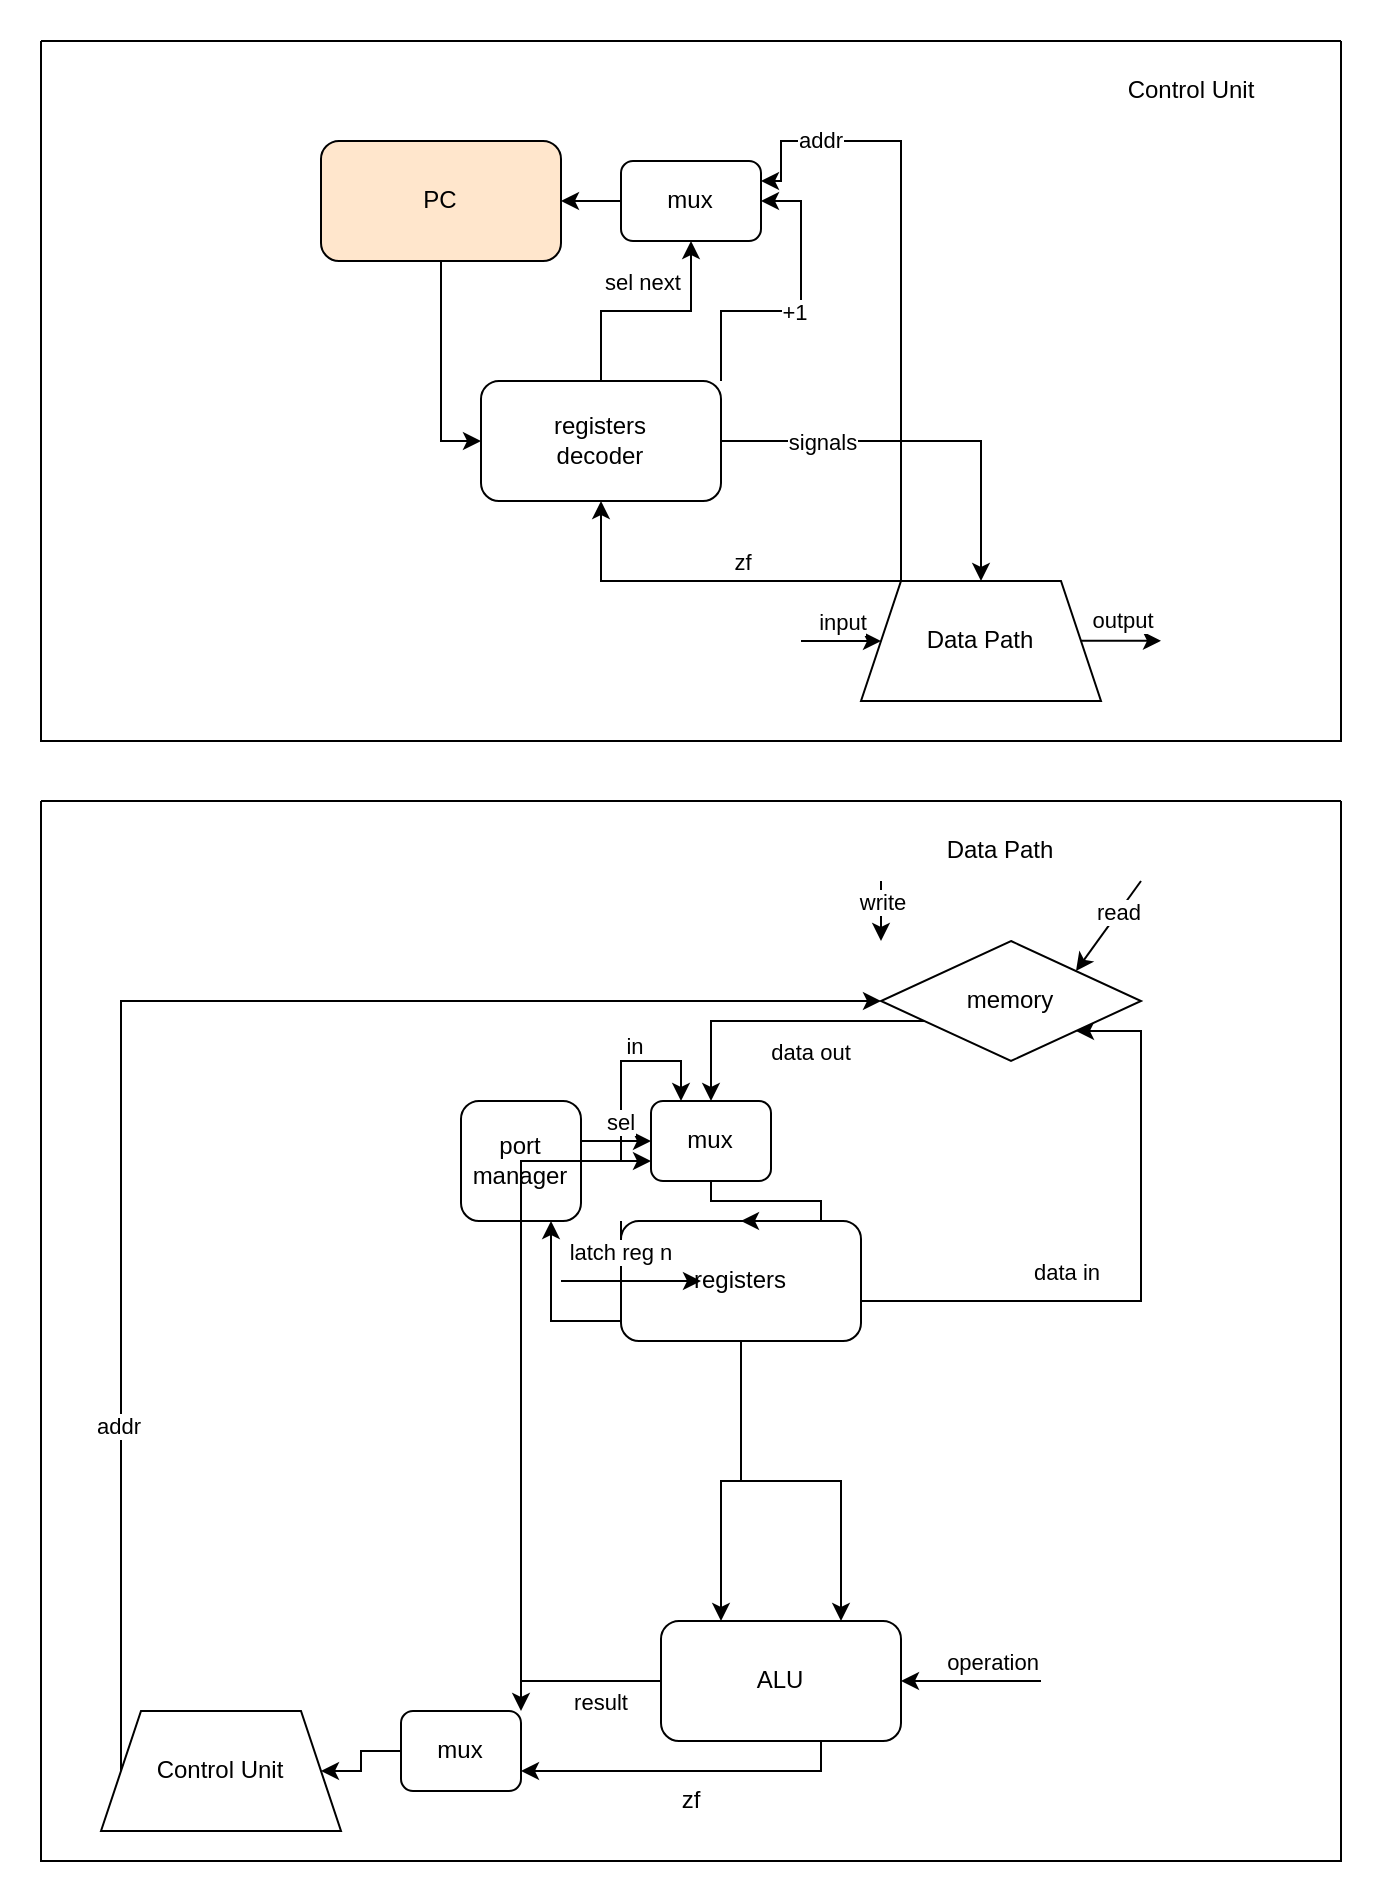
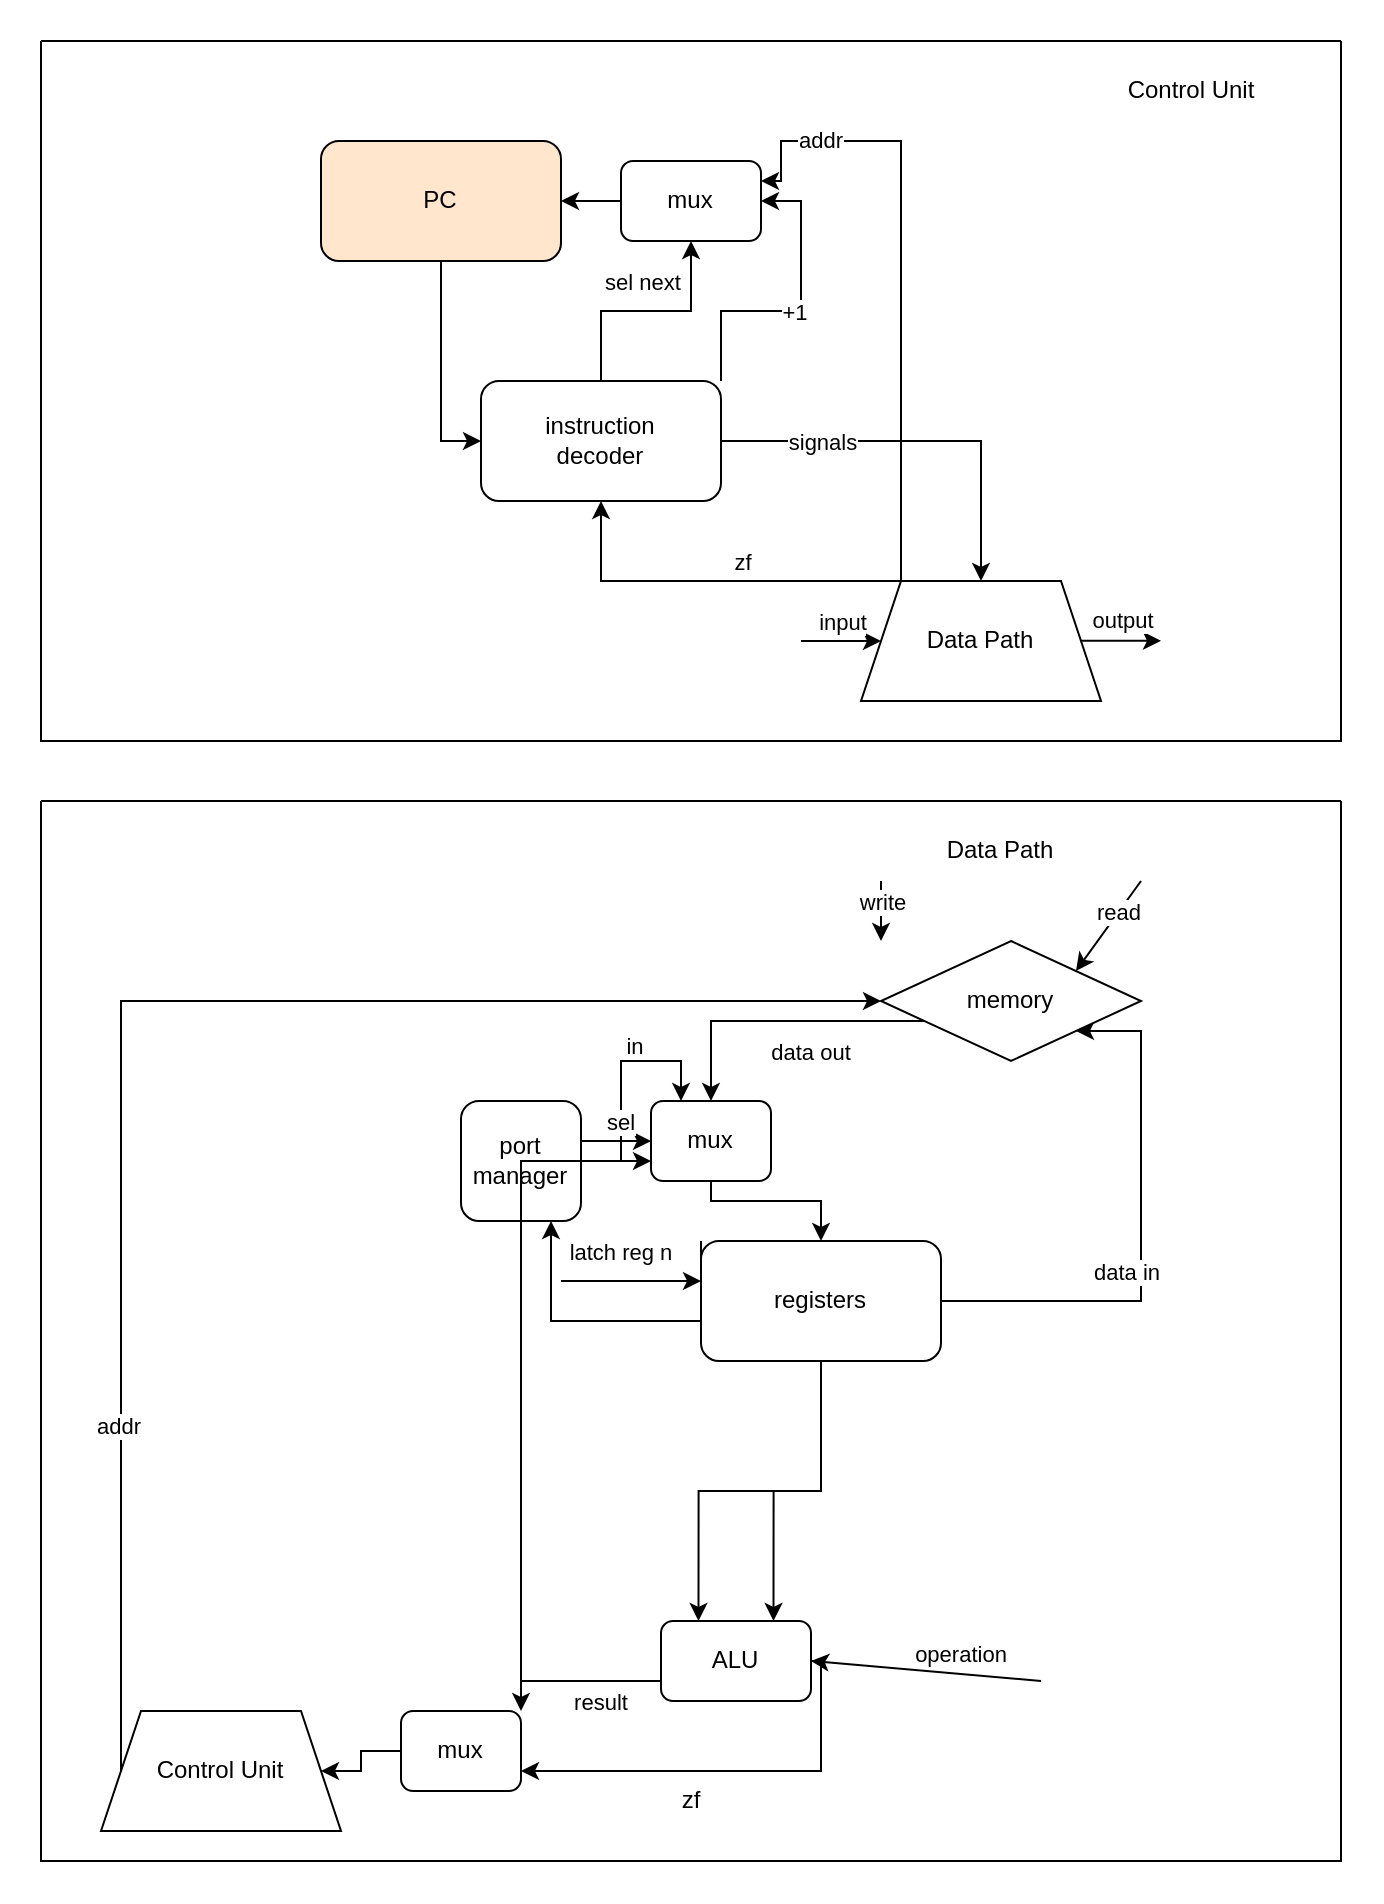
node "registers decoder": label "registers decoder" -> "instruction decoder"
node "registers": moved (741, 1281) -> (821, 1301)
node "ALU": size 240x120 -> 150x80
